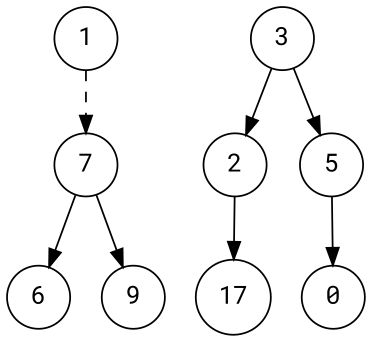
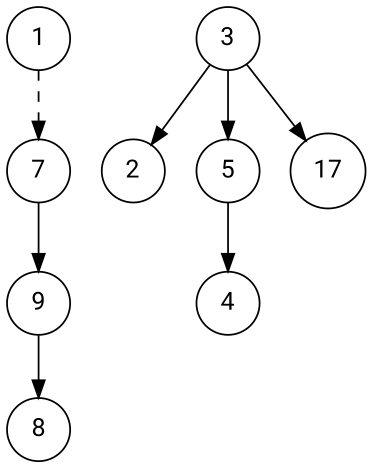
edge "2" -> "17": now "3" -> "17"
node "6": removed
node "0": label "0" -> "4"
node "8": added
